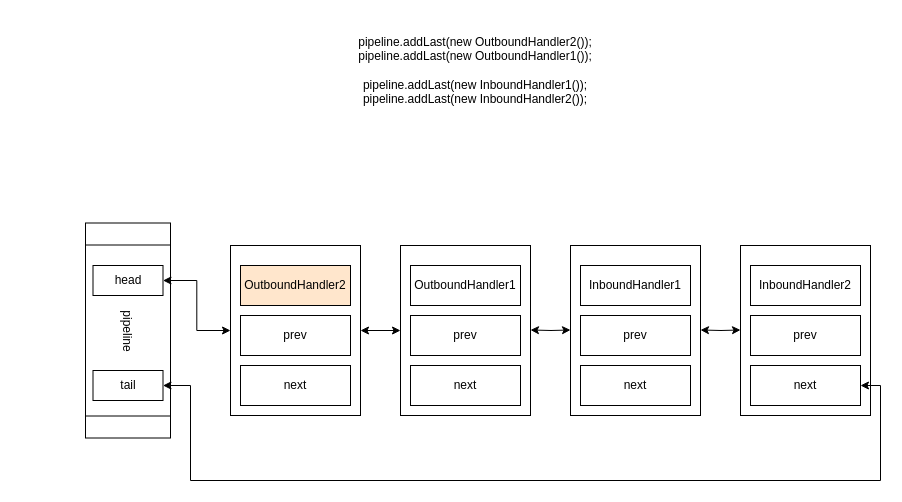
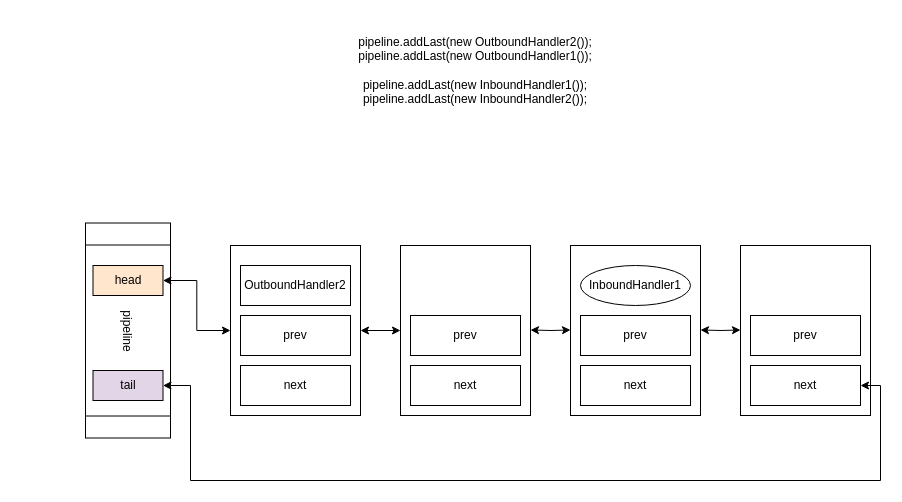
node "head": fillcolor #ffffff -> #ffe6cc
node "OutboundHandler2": fillcolor #ffe6cc -> #ffffff
node "OutboundHandler1": removed
node "InboundHandler1": shape rectangle -> ellipse
node "InboundHandler2": removed
node "tail": fillcolor #ffffff -> #e1d5e7
